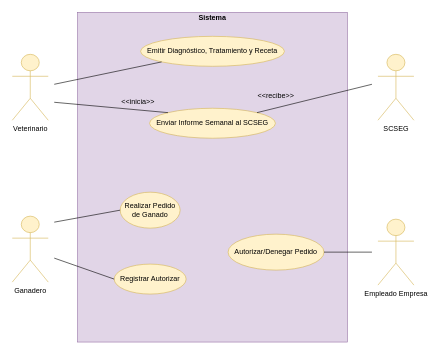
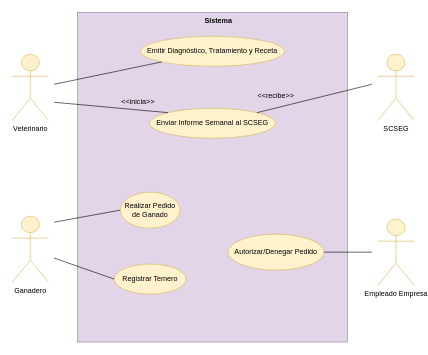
node "Sistema": moved (213, 18) -> (219, 21)
node "Registrar Autorizar": label "Registrar Autorizar" -> "Registrar Temero"
